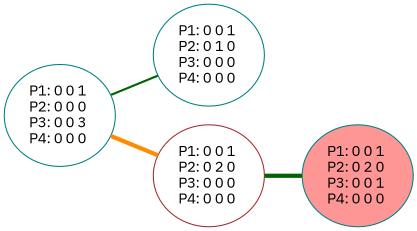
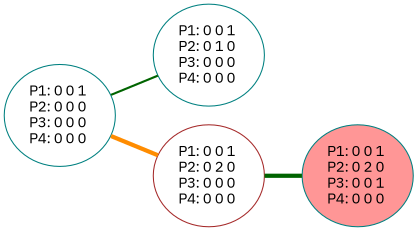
node "P1: 0 0 1 P2: 0 0 0 P3: 0 0 3 P4: 0 0 0": label "P1: 0 0 1 P2: 0 0 0 P3: 0 0 3 P4: 0 0 0" -> "P1: 0 0 1 P2: 0 0 0 P3: 0 0 0 P4: 0 0 0"
